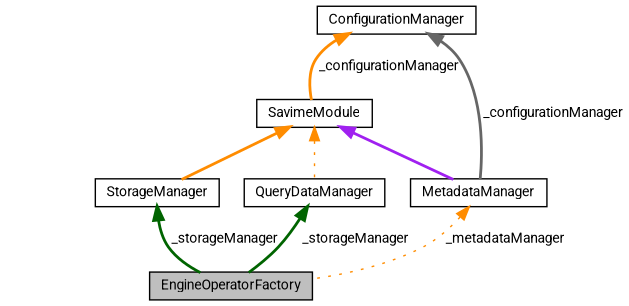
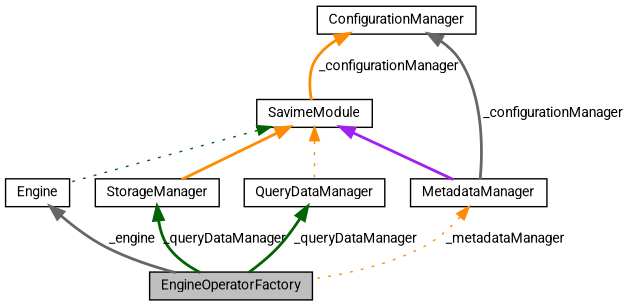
node "Engine": added
edge "EngineOperatorFactory" -> "StorageManager": label " _storageManager" -> " _queryDataManager"
edge "EngineOperatorFactory" -> "QueryDataManager": label " _storageManager" -> " _queryDataManager"
